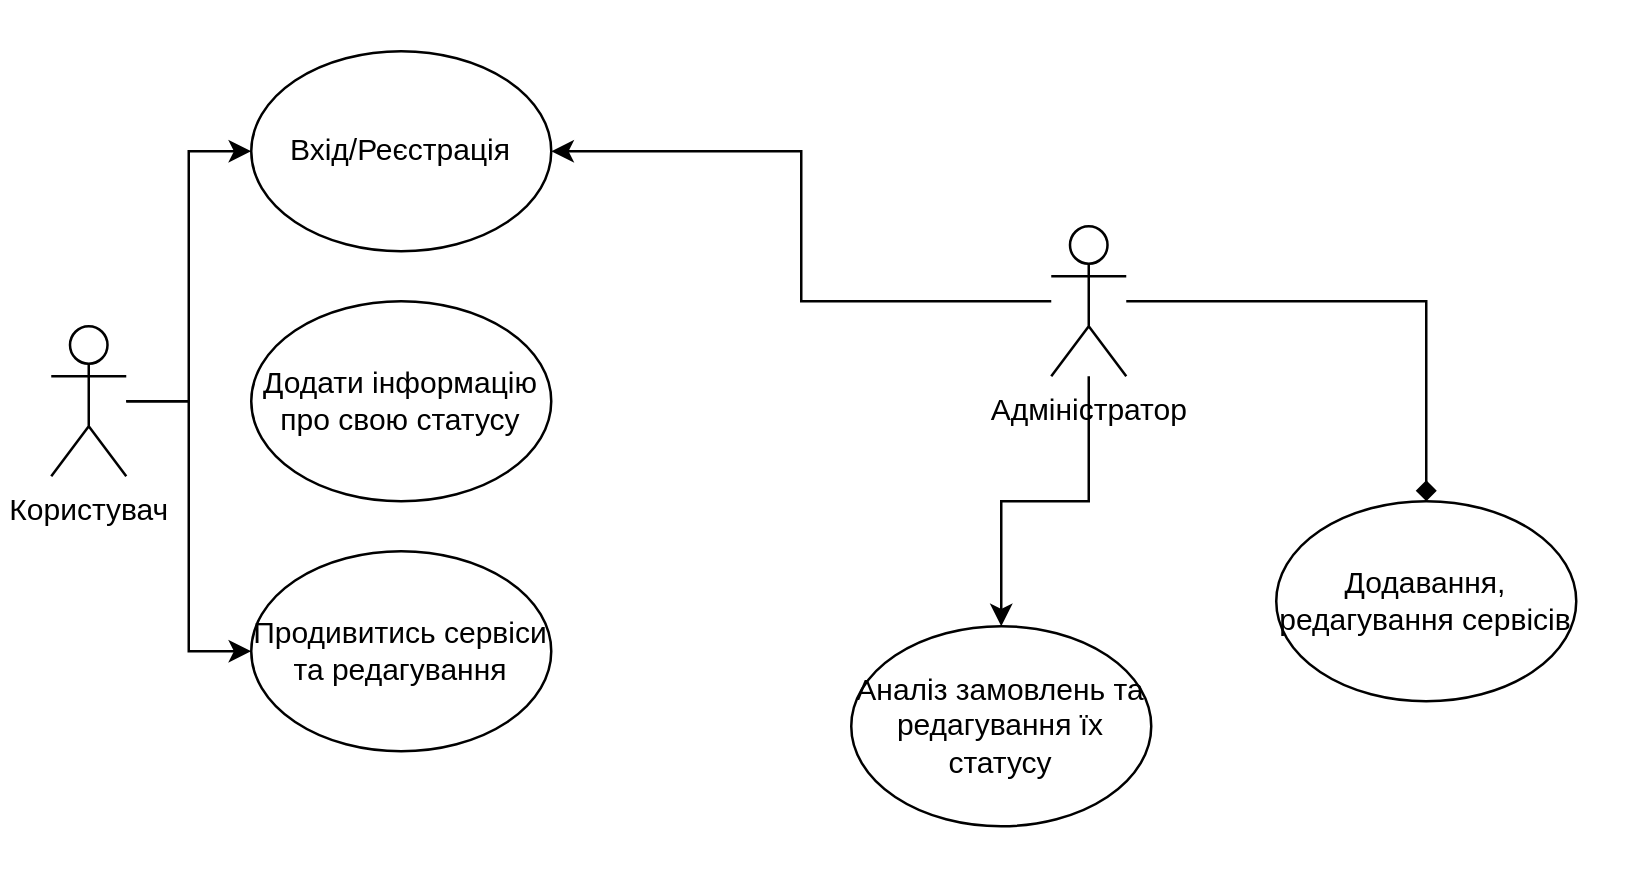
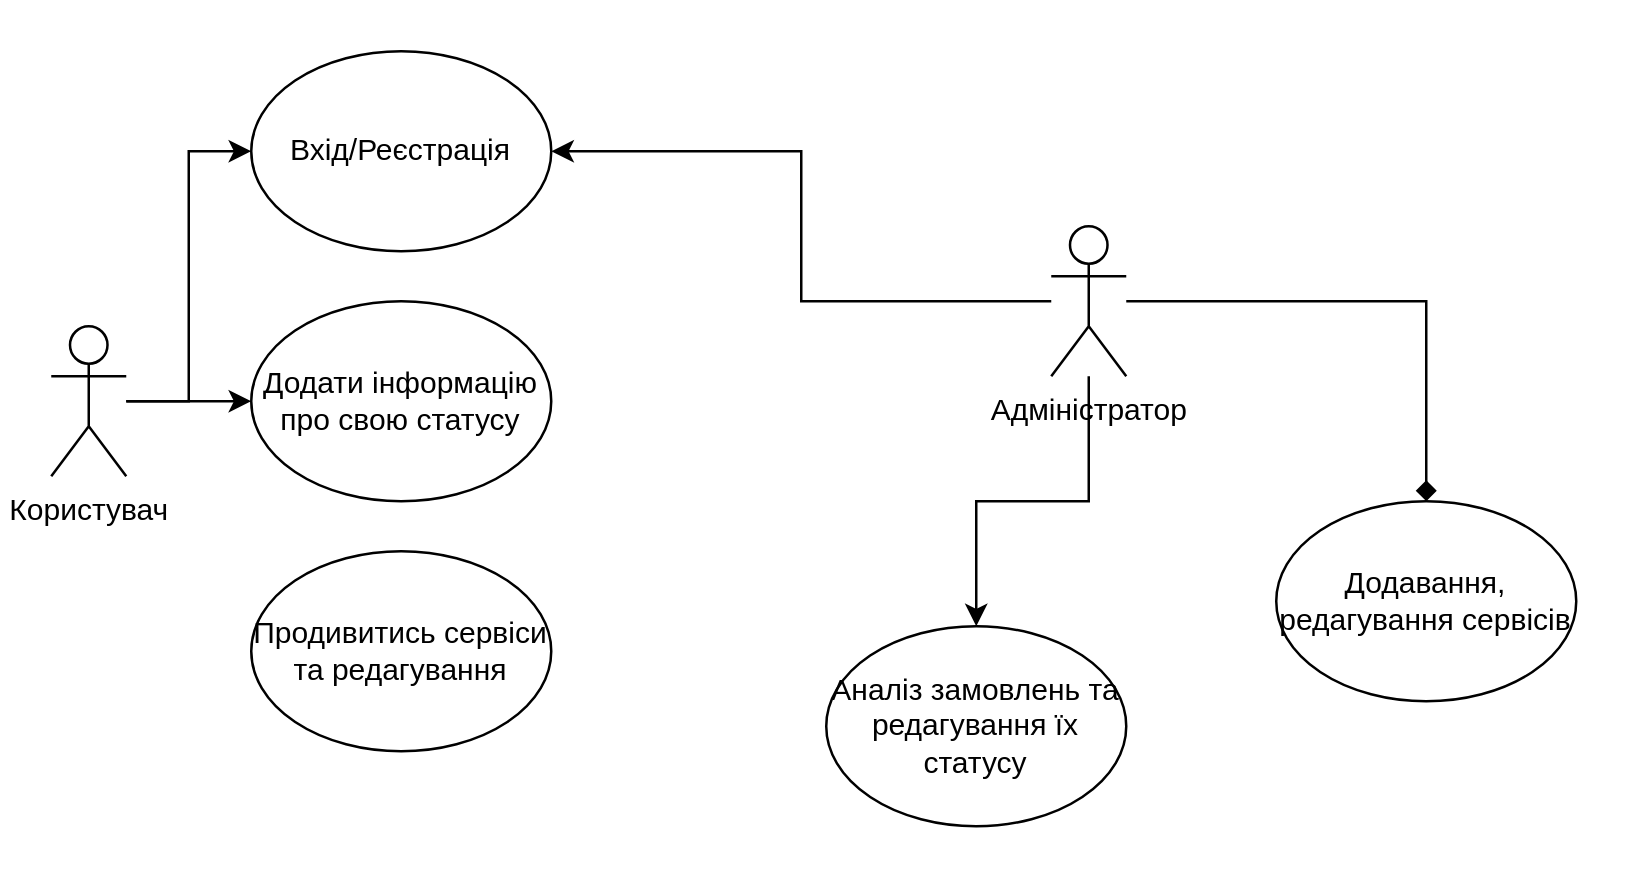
edge "Користувач" -> "Додати інформацію про свою статусу": added
edge "Користувач" -> "Продивитись сервіси та редагування": removed
node "Аналіз замовлень та редагування їх статусу": moved (1001, 726) -> (976, 726)
